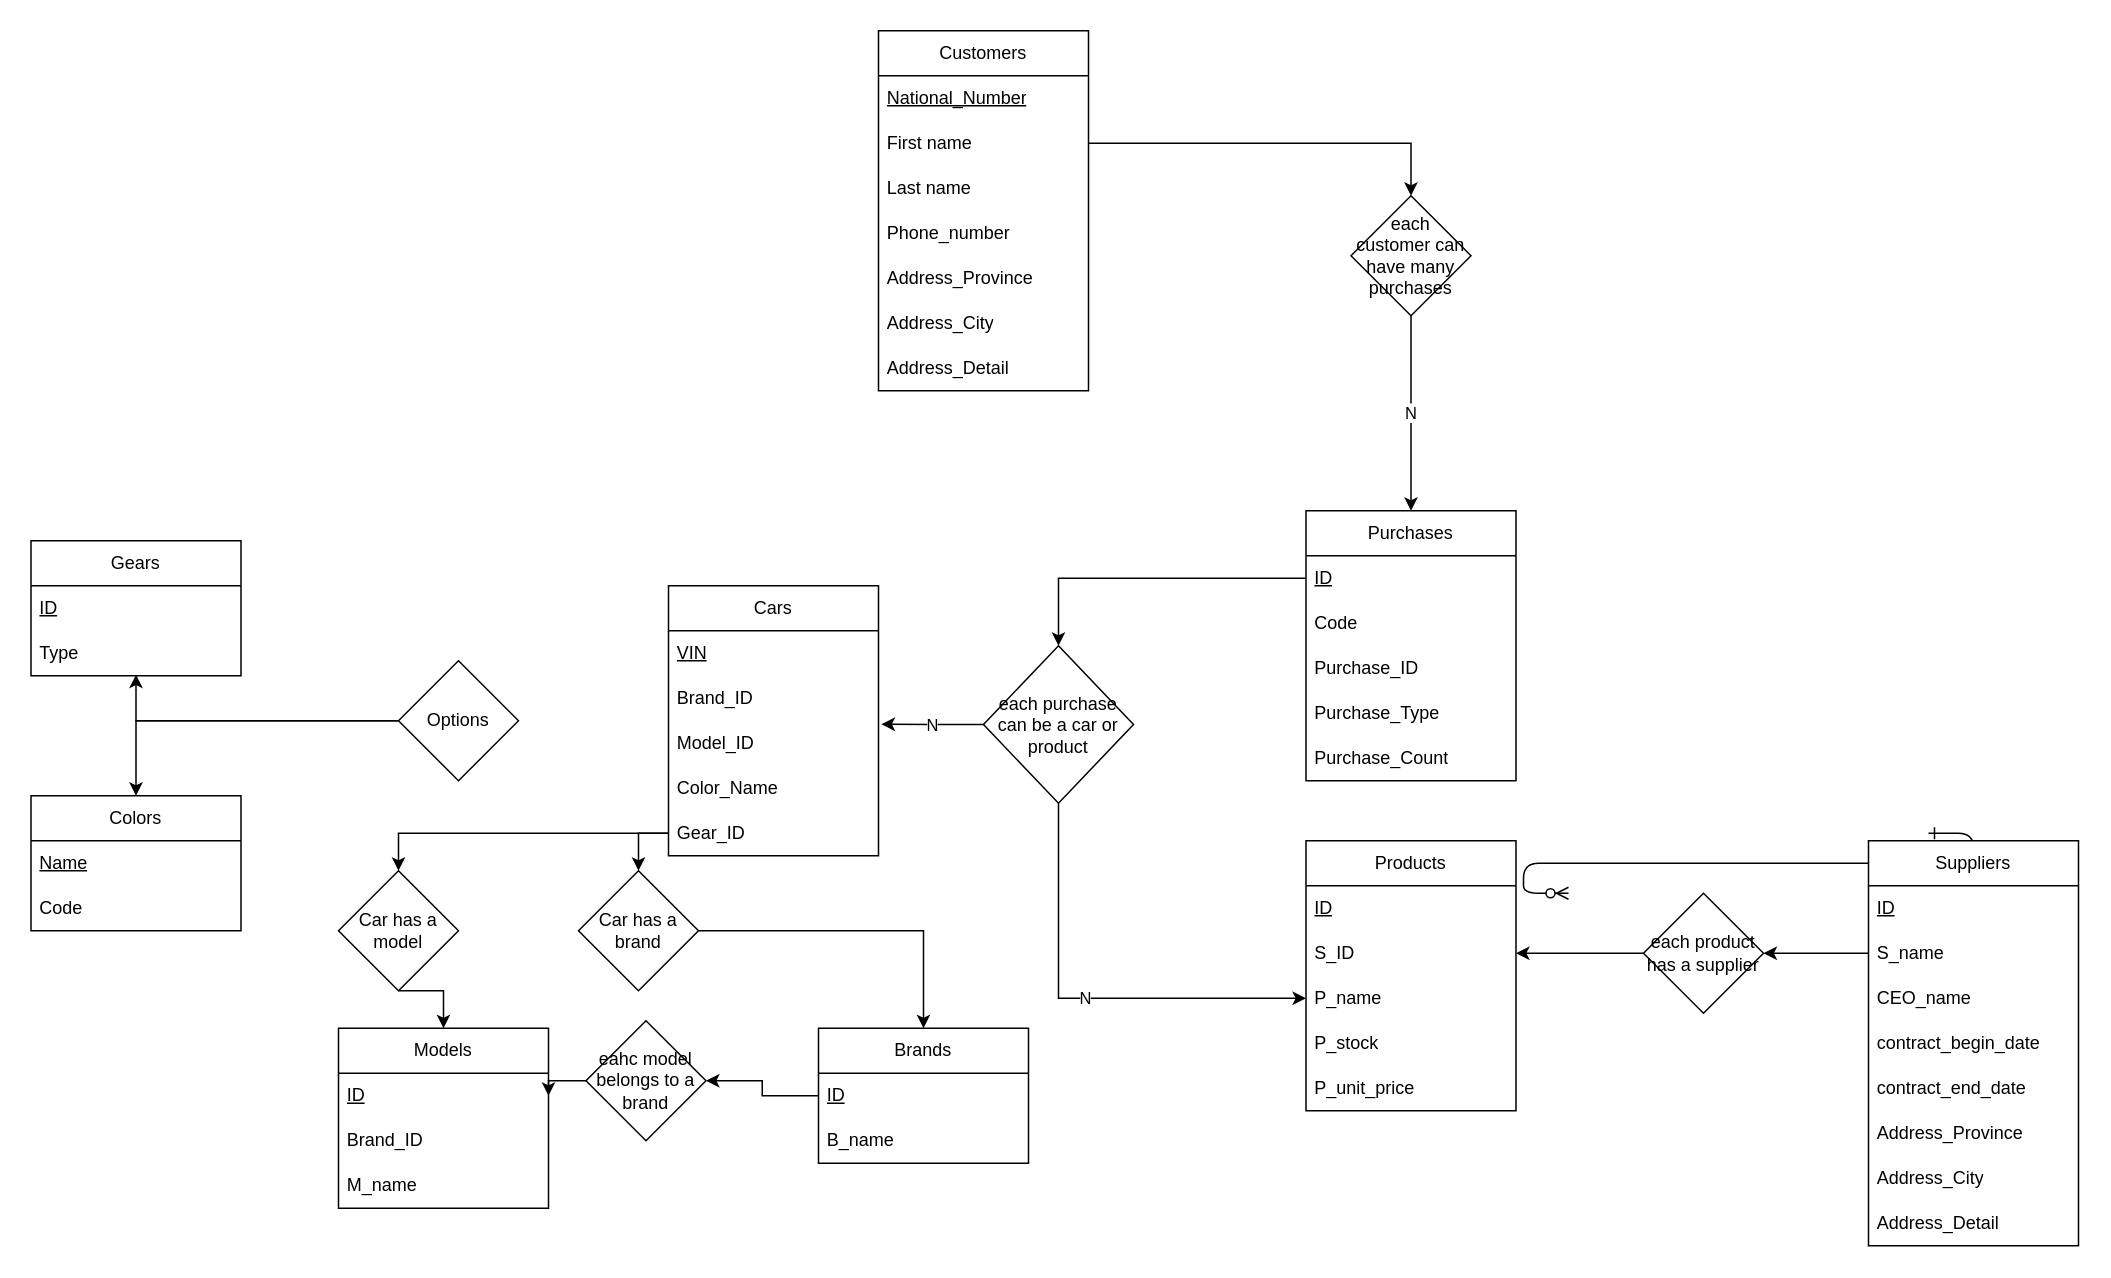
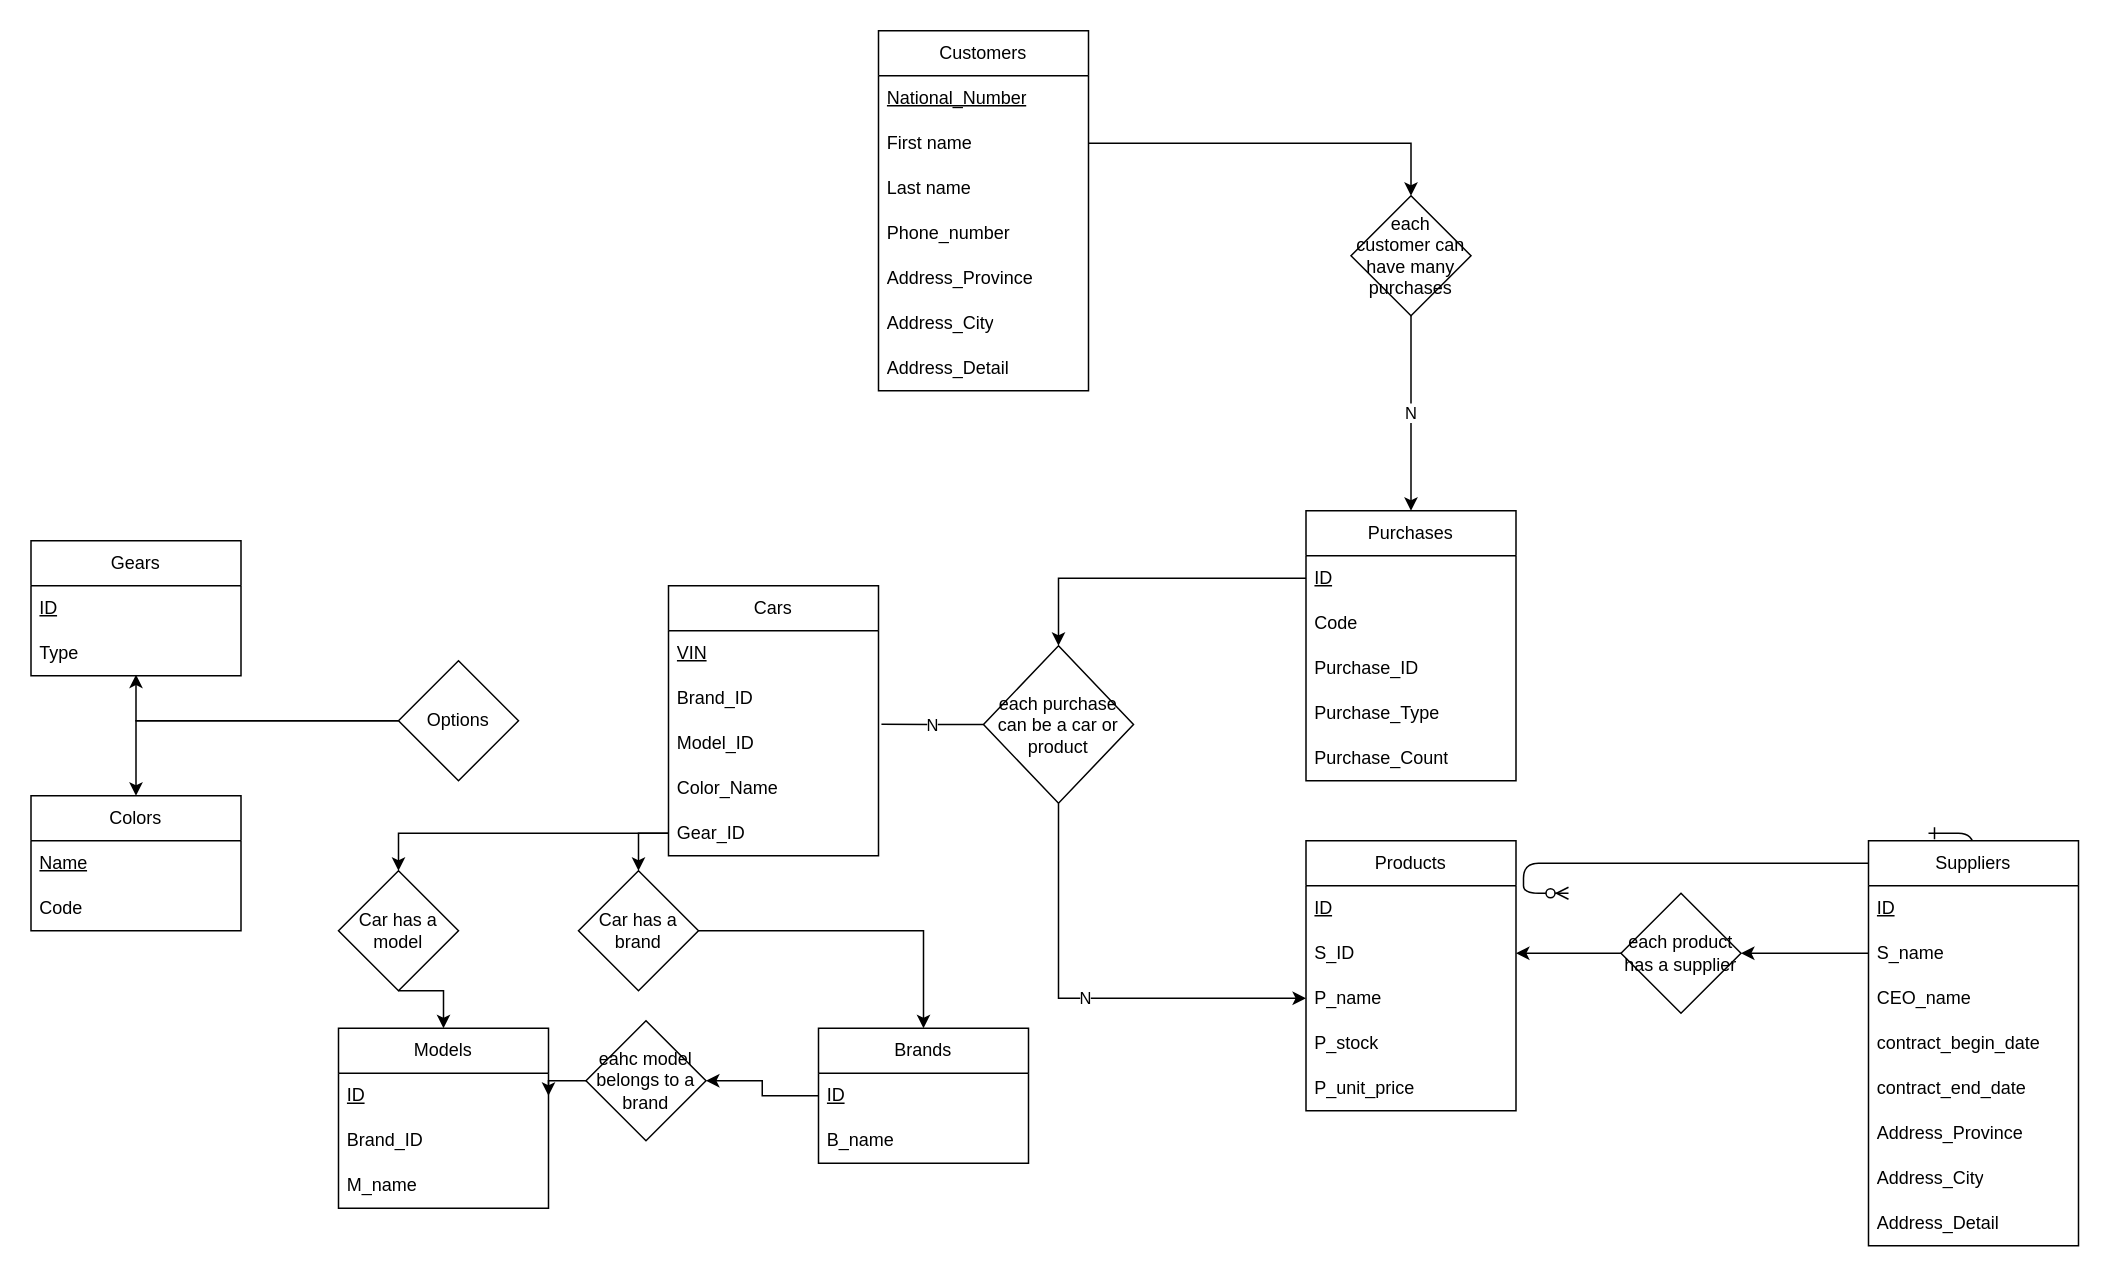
edge "each purchase can be a car or product" -> "Model_ID": arrowhead classic -> none
node "each product has a supplier": moved (1703, 953) -> (1681, 953)
